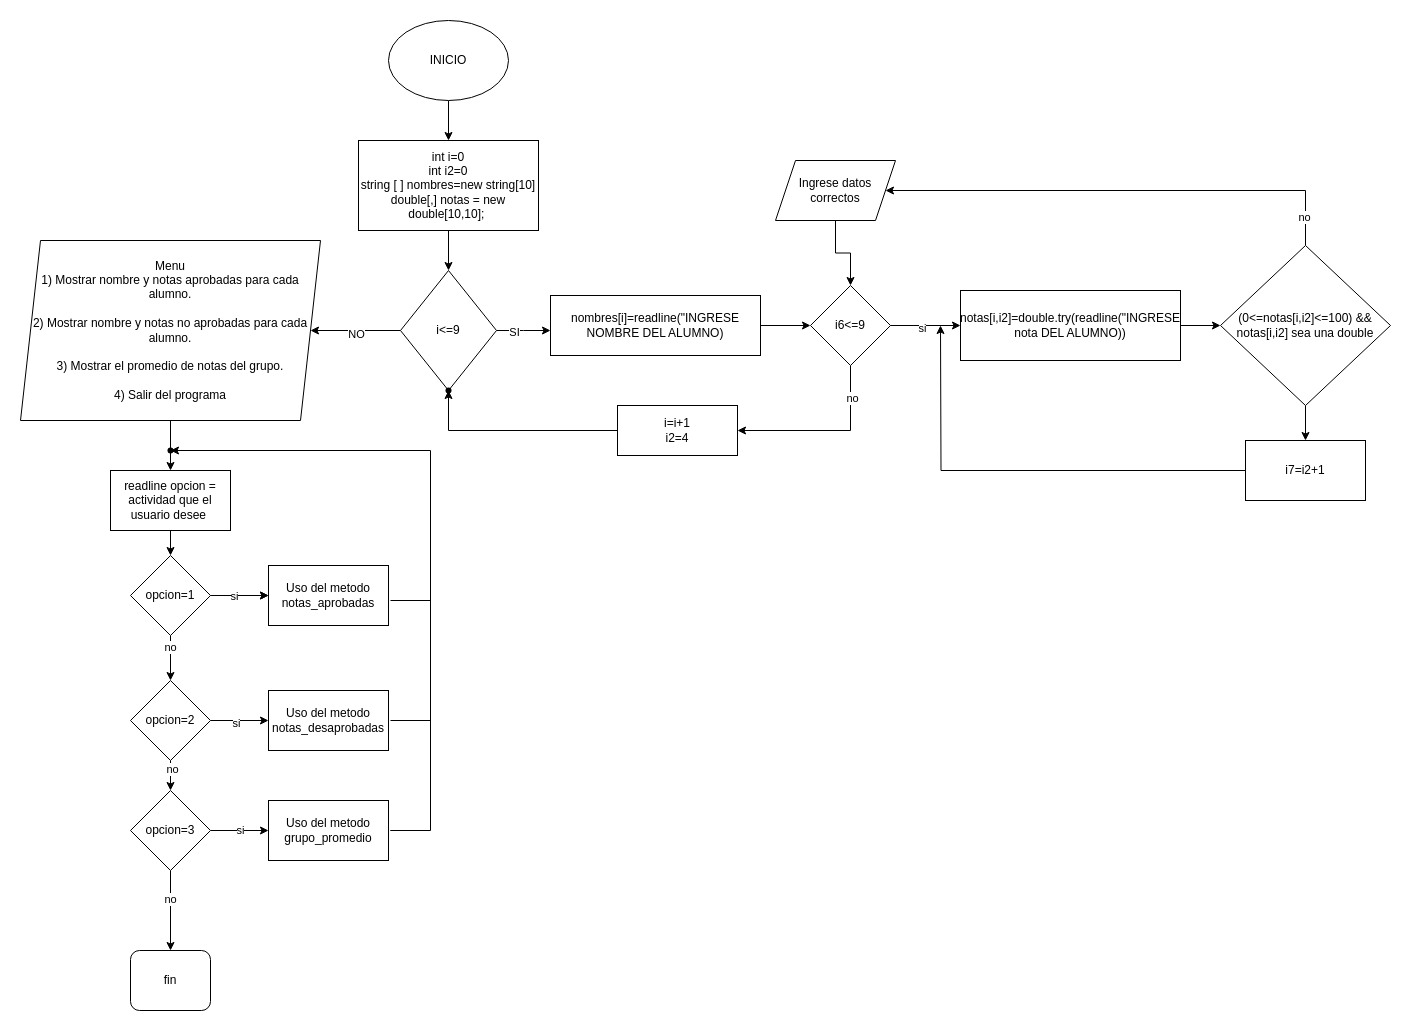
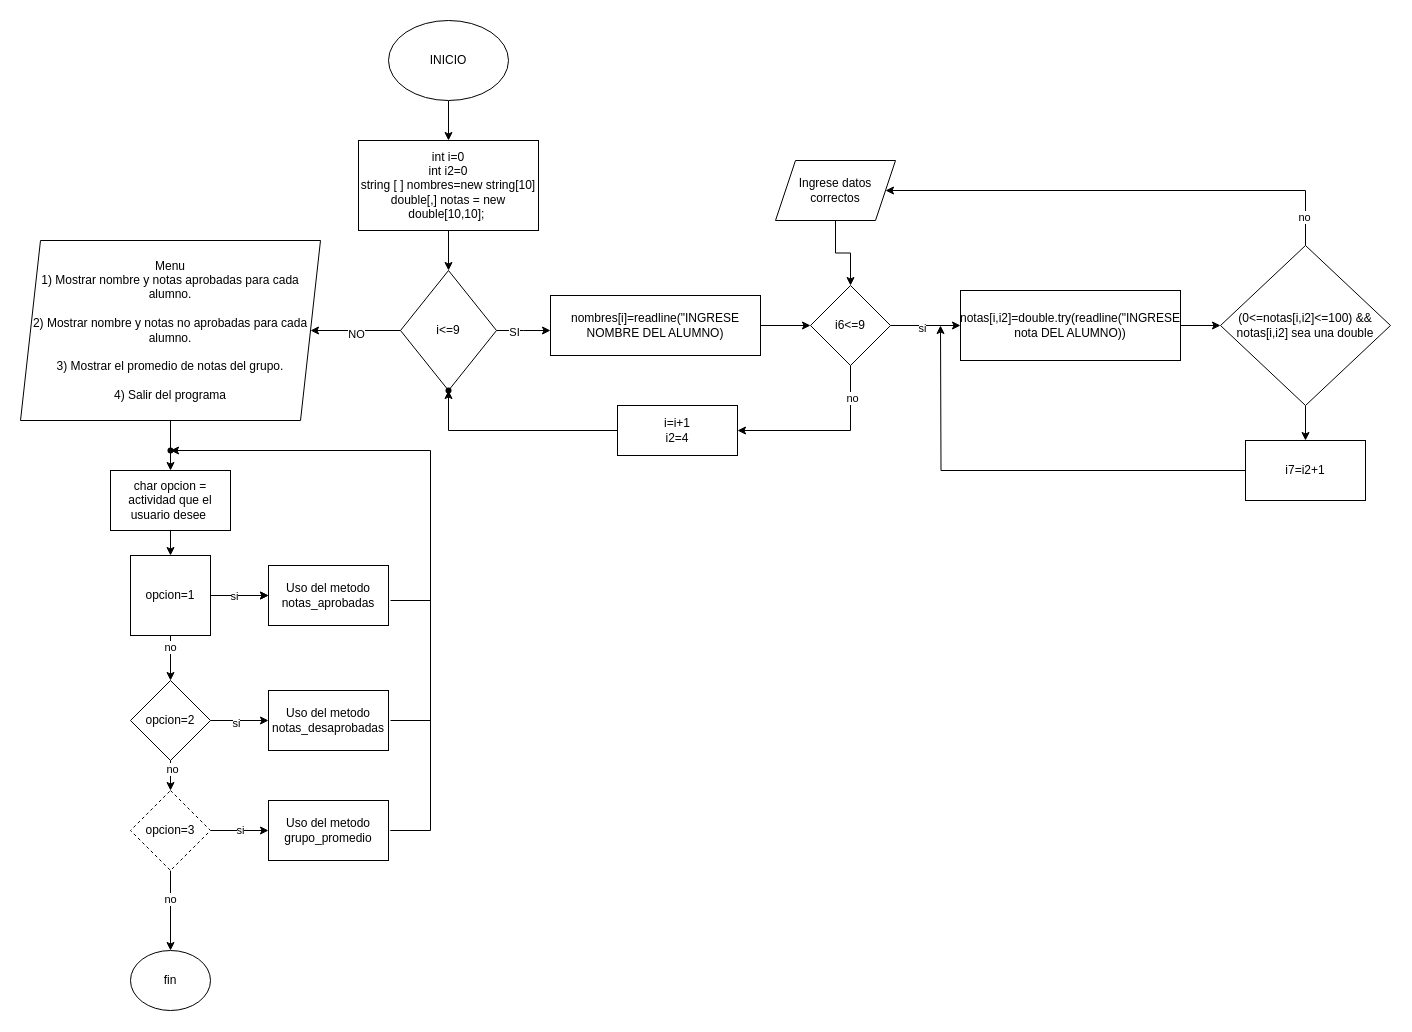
node "readline opcion = actividad que el usuario desee": label "readline opcion = actividad que el usuario desee" -> "char opcion = actividad que el usuario desee"
node "opcion=1": shape diamond -> rectangle
node "opcion=3": style solid -> dashed
node "fin": shape rounded rectangle -> ellipse
